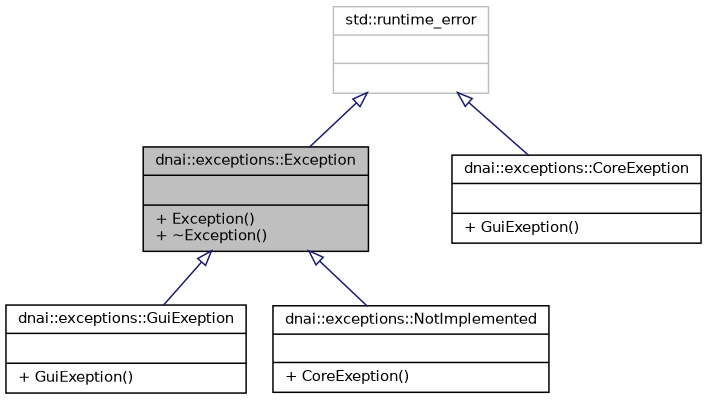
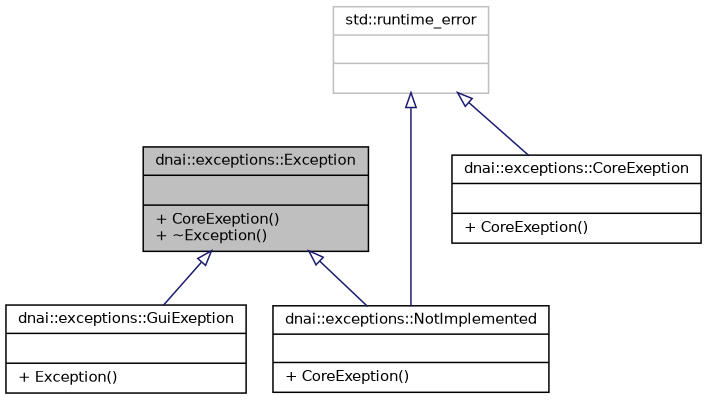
edge "dnai::exceptions::Exception" -> "std::runtime_error": now "dnai::exceptions::NotImplemented" -> "std::runtime_error"
node "dnai::exceptions::Exception": text "+ Exception()" -> "+ CoreExeption()"
node "dnai::exceptions::CoreExeption": text "+ GuiExeption()" -> "+ CoreExeption()"
node "dnai::exceptions::GuiExeption": text "+ GuiExeption()" -> "+ Exception()"
